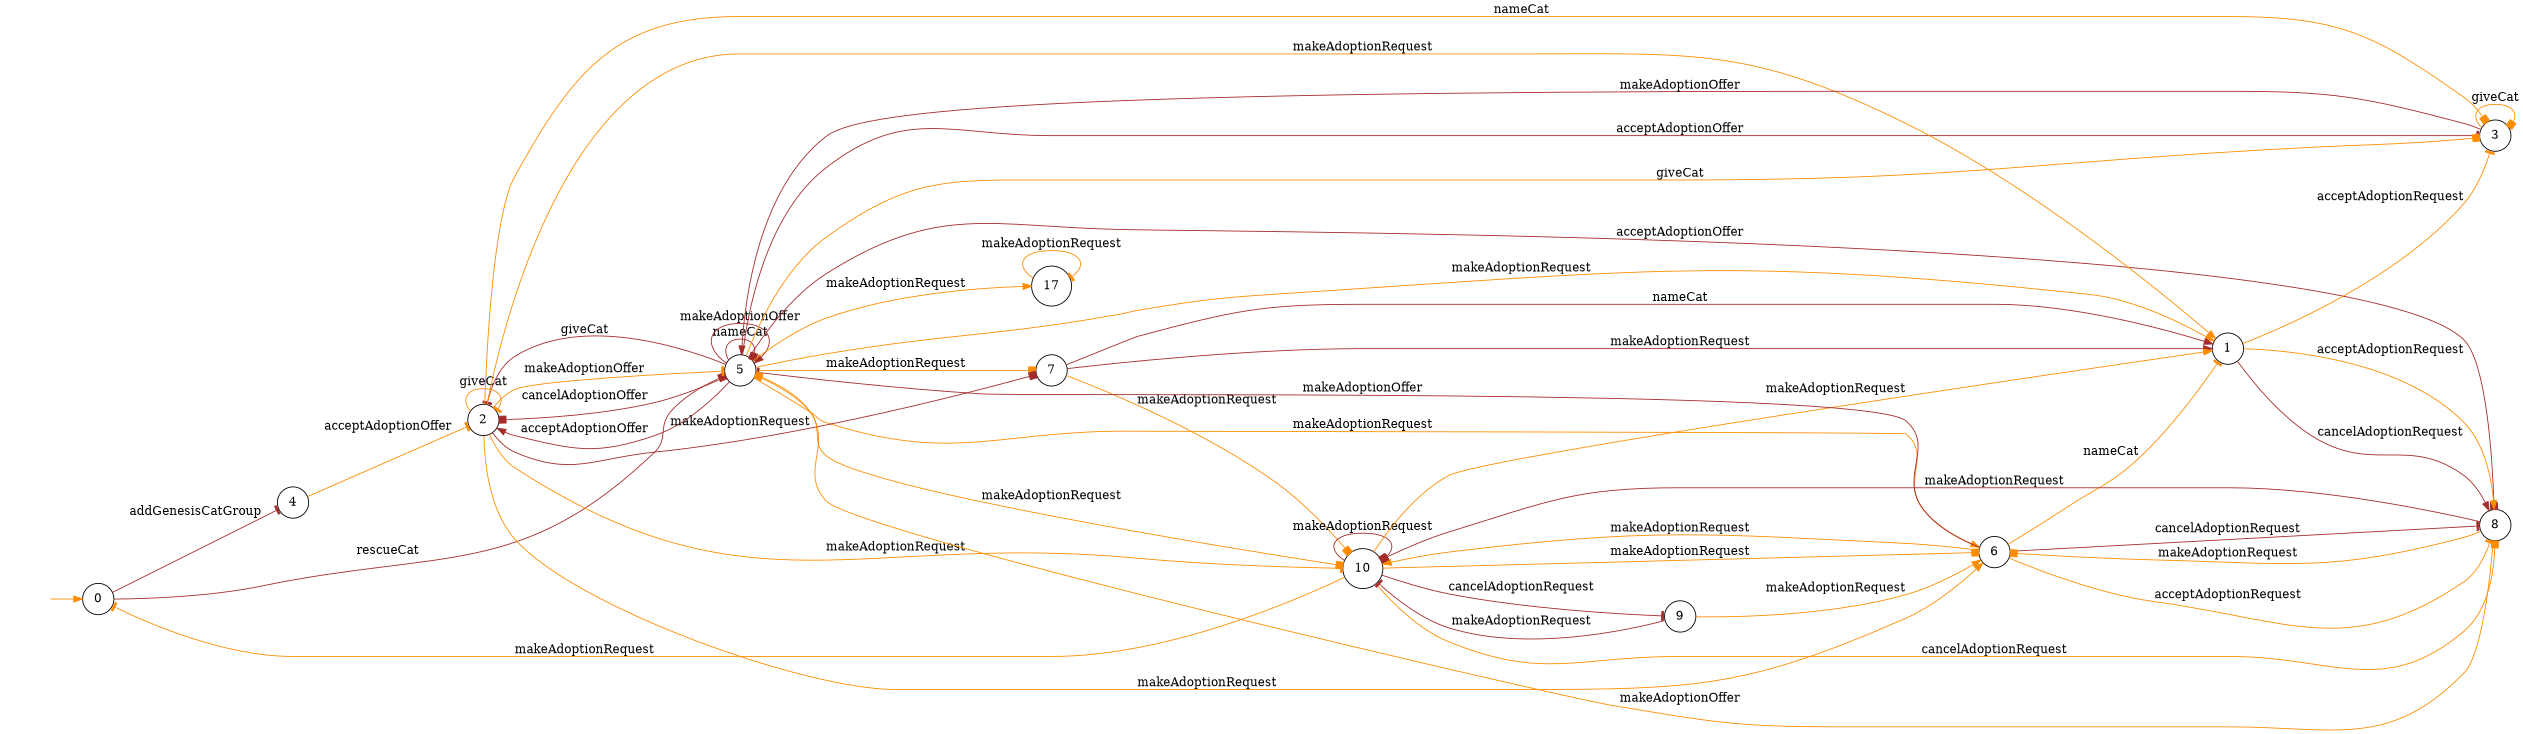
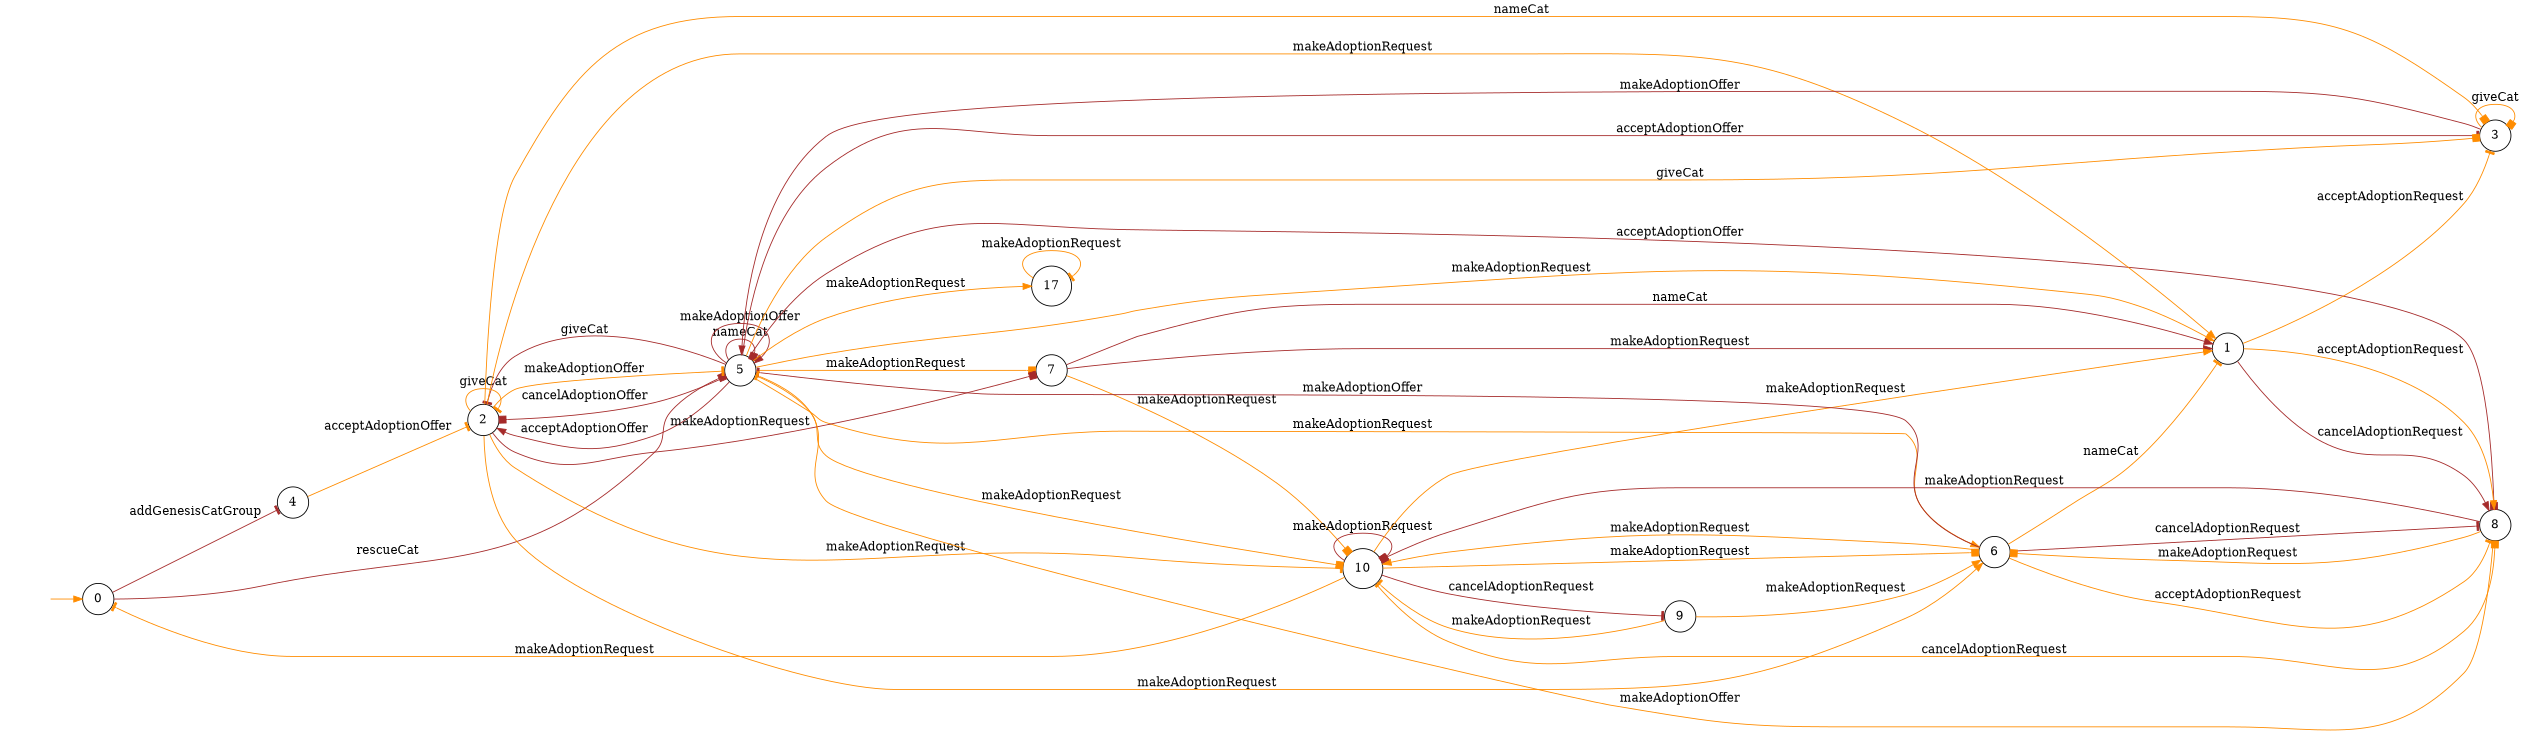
edge "9" -> "10": color brown -> darkorange
edge "8" -> "5": arrowhead box -> tee
